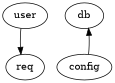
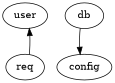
edge "user" -> "req": reversed
edge "config" -> "db": reversed
